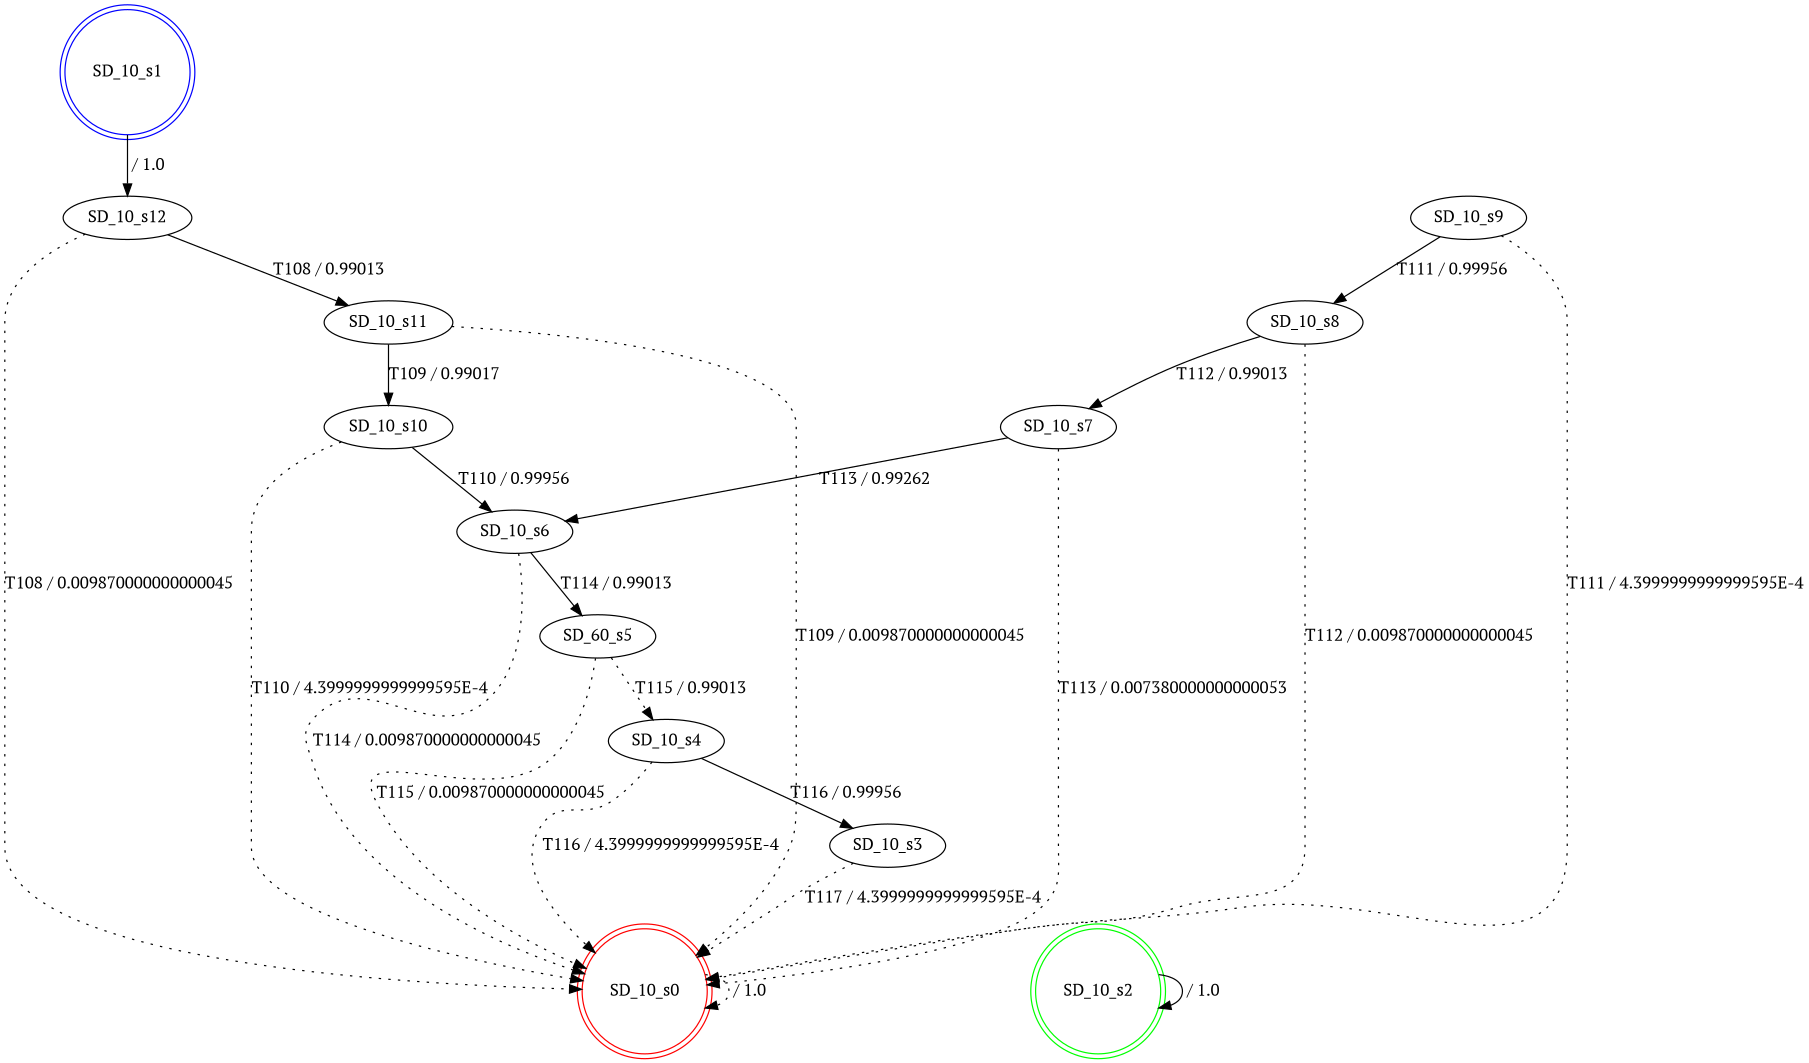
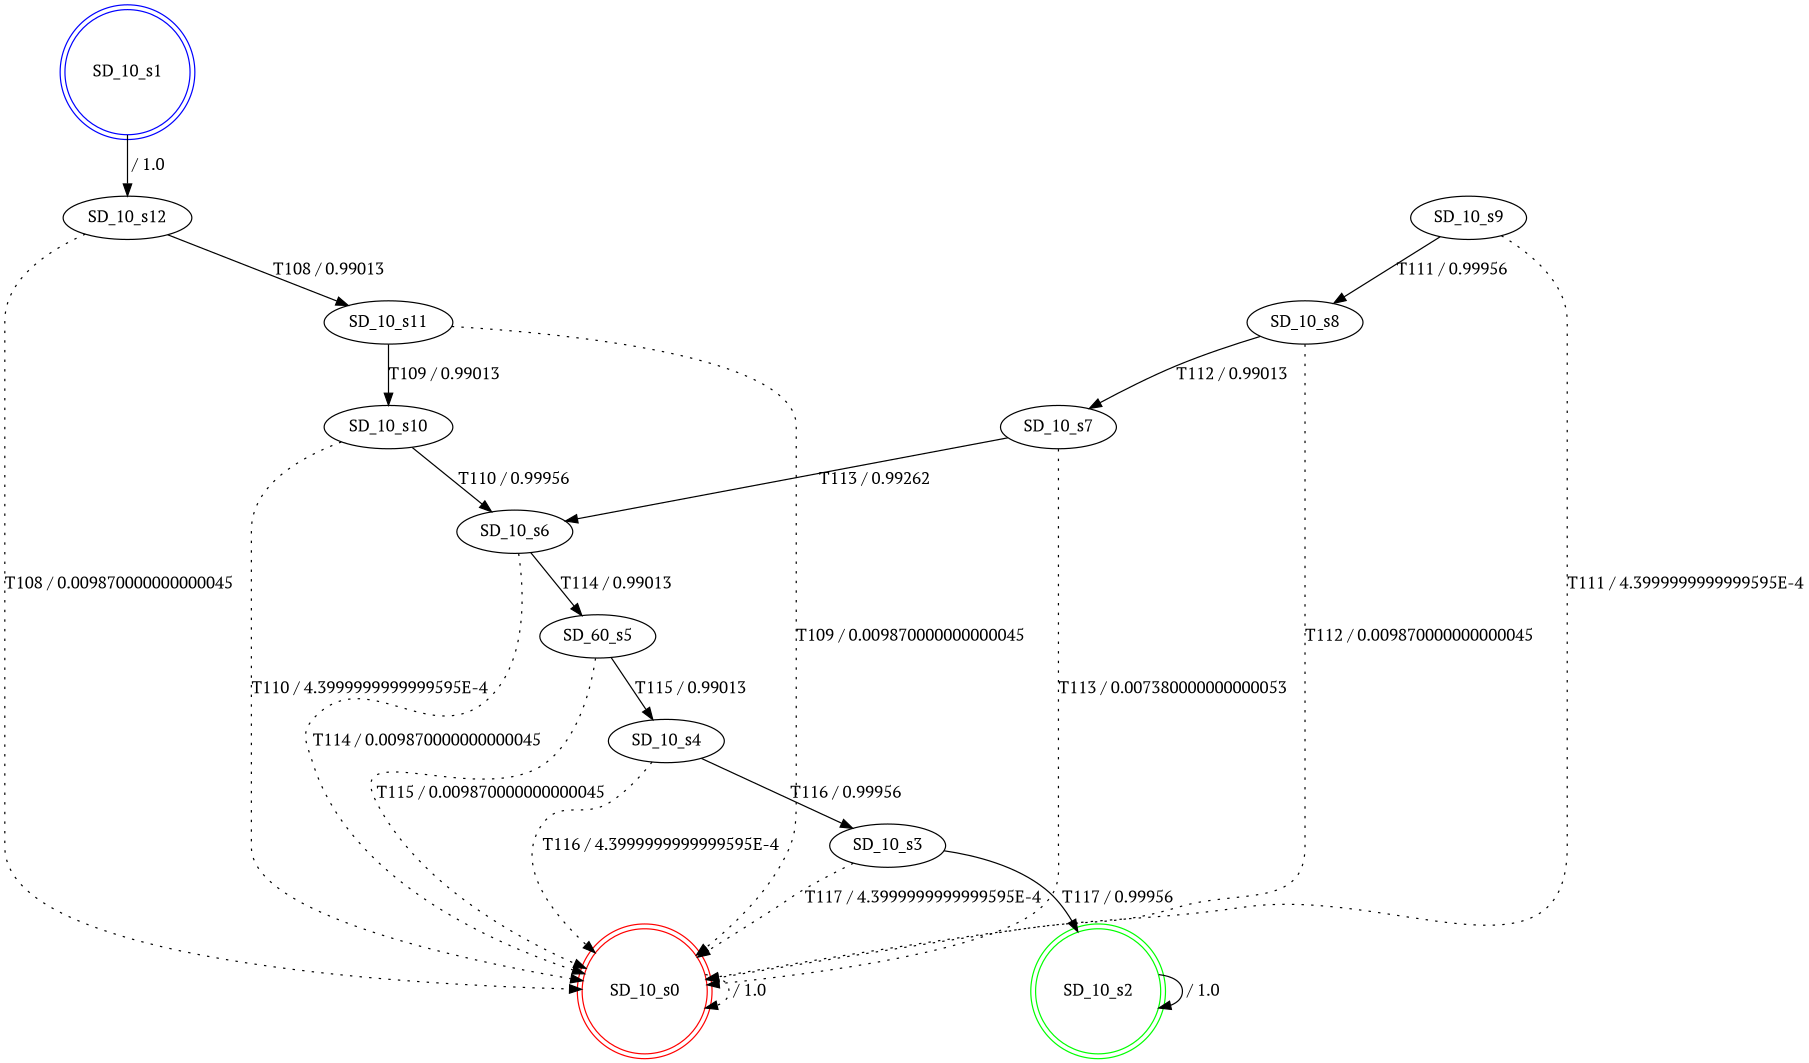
edge "SD_10_s11" -> "SD_10_s10": label "T109 / 0.99017" -> "T109 / 0.99013"
edge "SD_60_s5" -> "SD_10_s4": style dotted -> solid
edge "SD_10_s3" -> "SD_10_s2": added, label "T117 / 0.99956"
